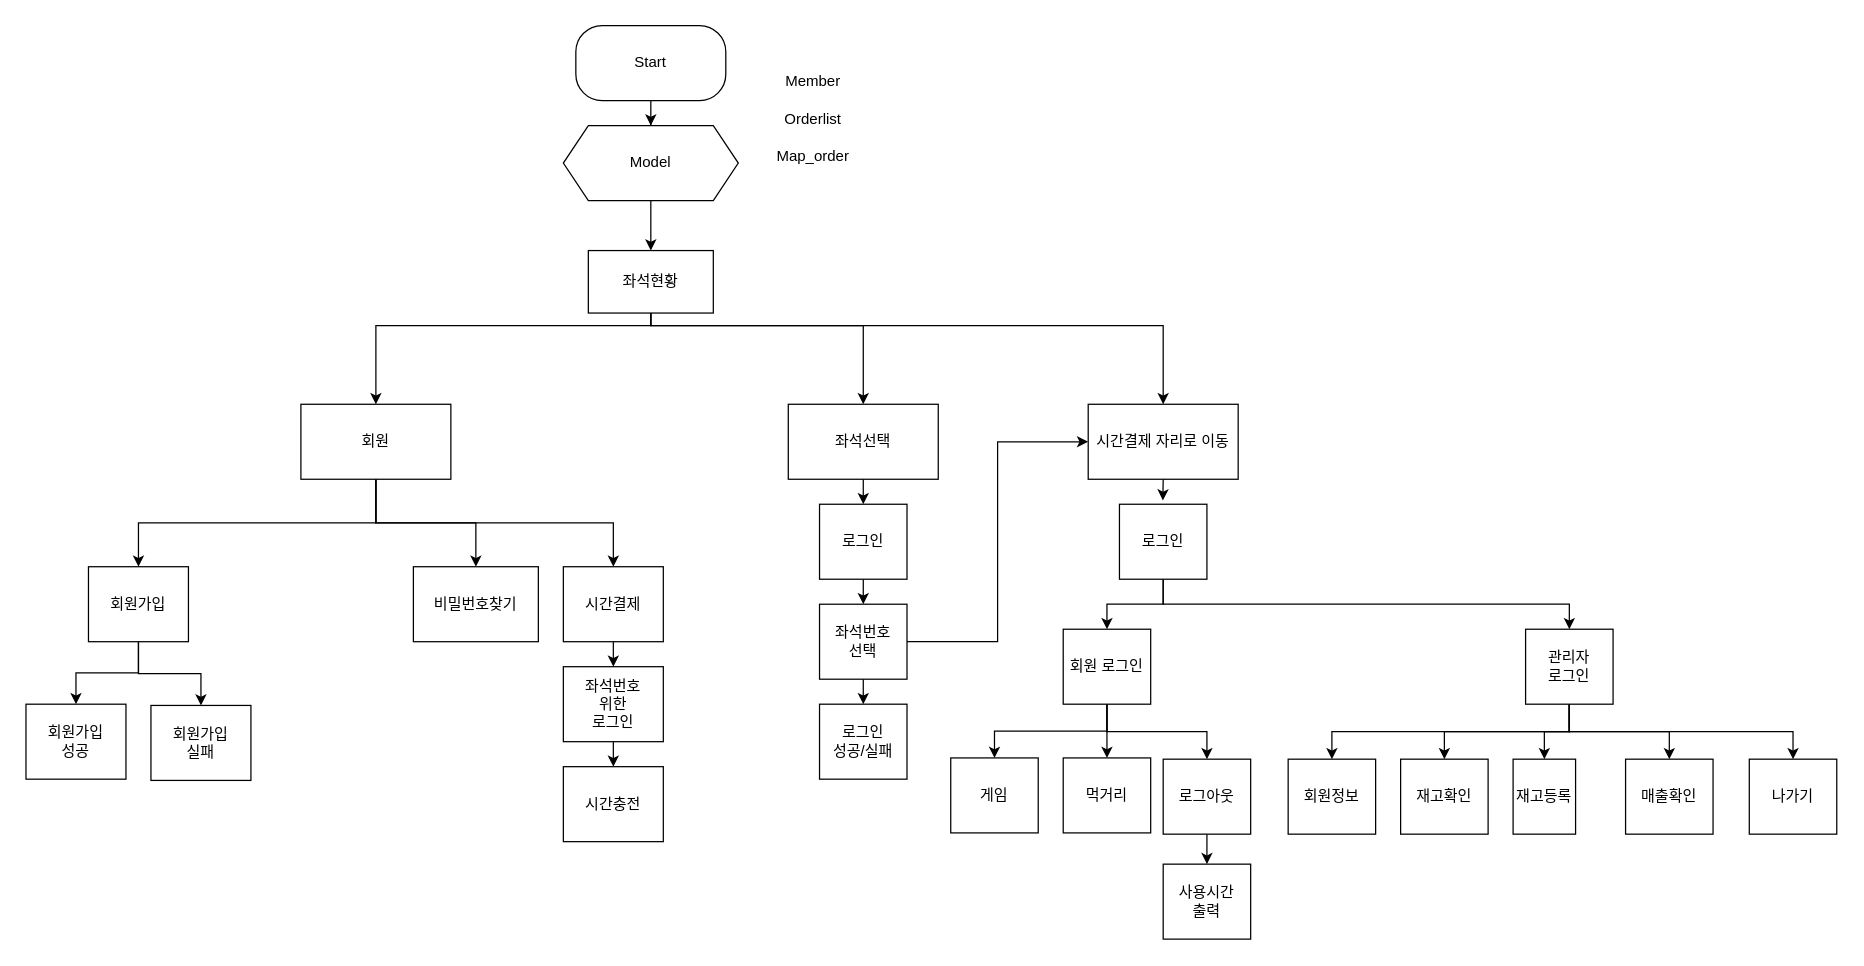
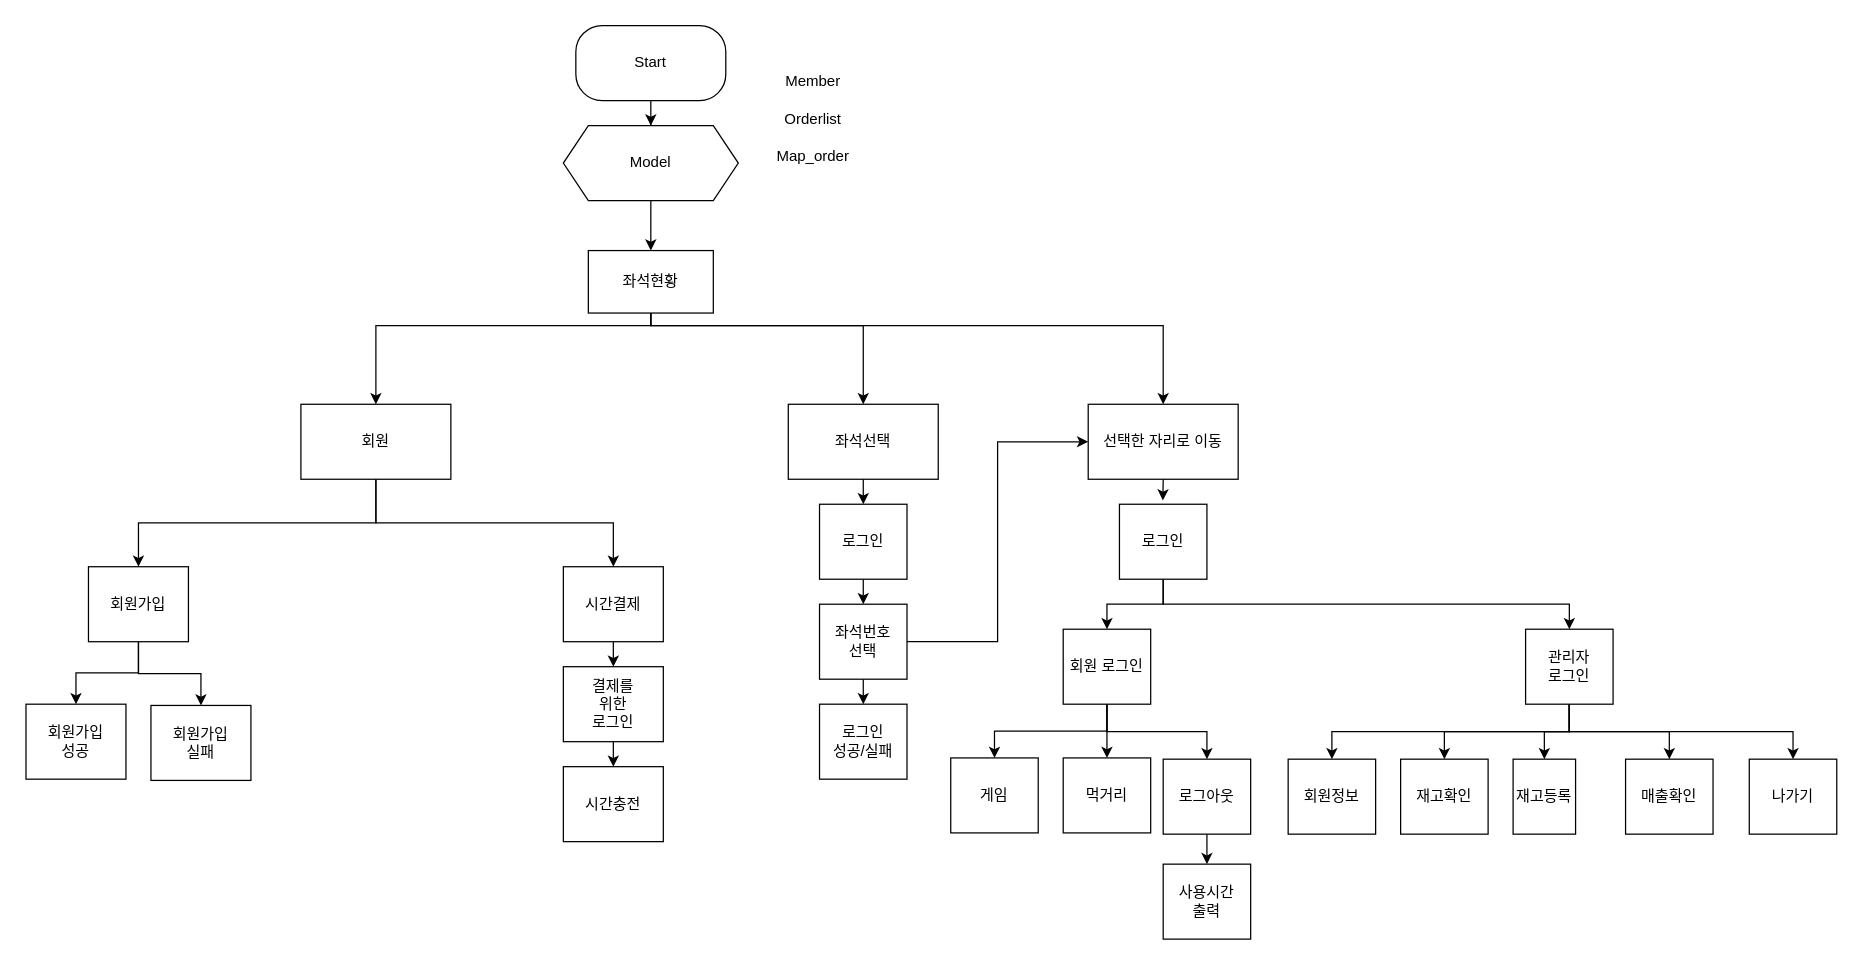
node "시간결제 자리로 이동": label "시간결제 자리로 이동" -> "선택한 자리로 이동"
edge "회원" -> "비밀번호찾기": removed
node "비밀번호찾기": removed
node "좌석번호 위한 로그인": label "좌석번호 위한 로그인" -> "결제를 위한 로그인"
